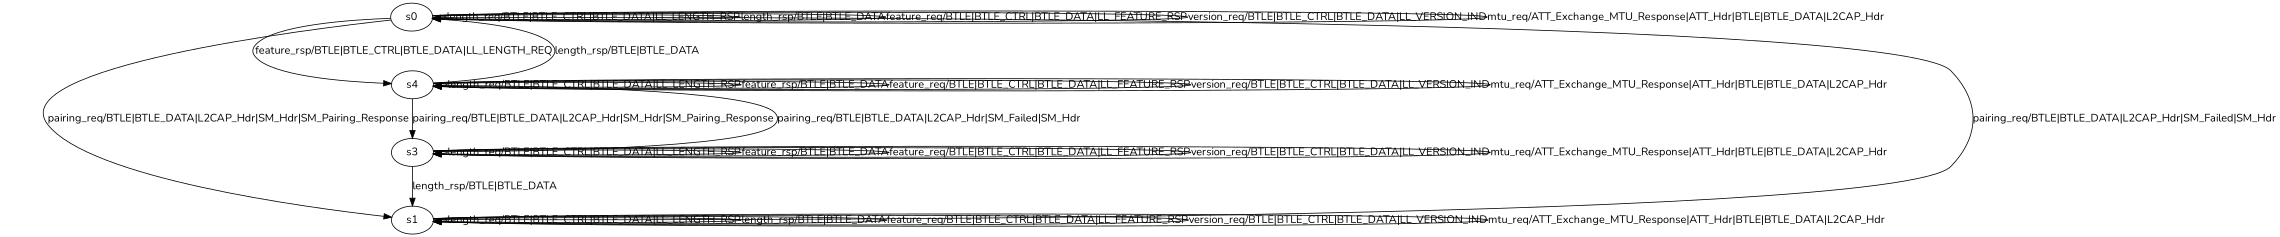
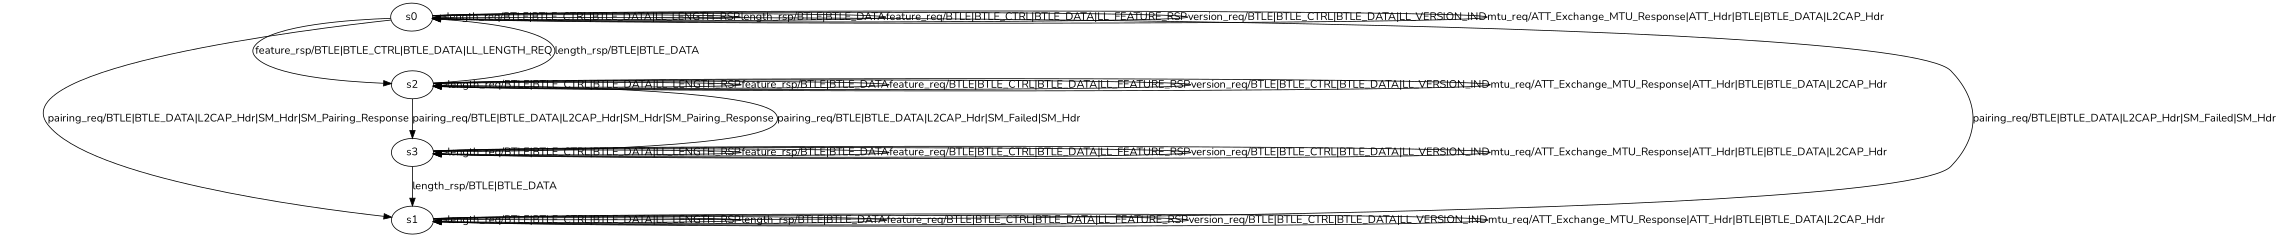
node "s4": label "s4" -> "s2"
